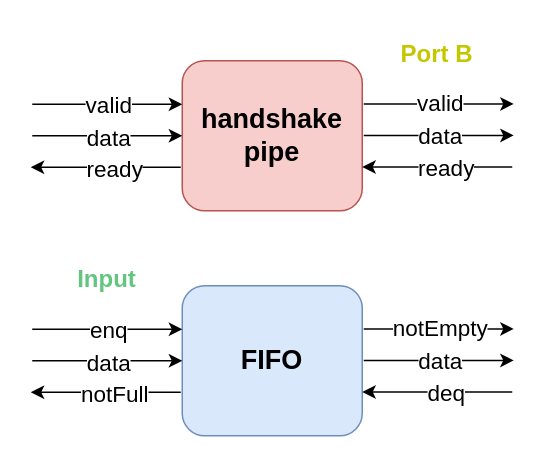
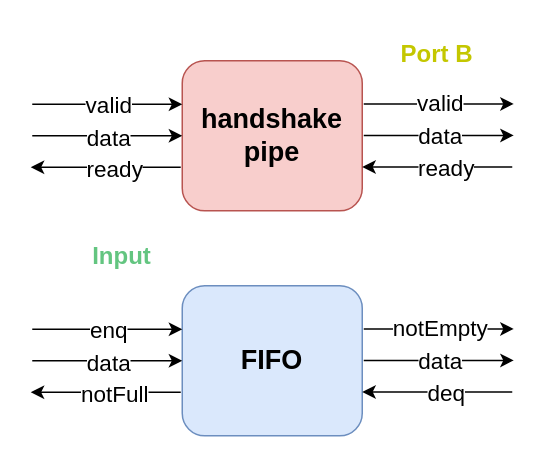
node "Input": moved (107, 278) -> (122, 256)
